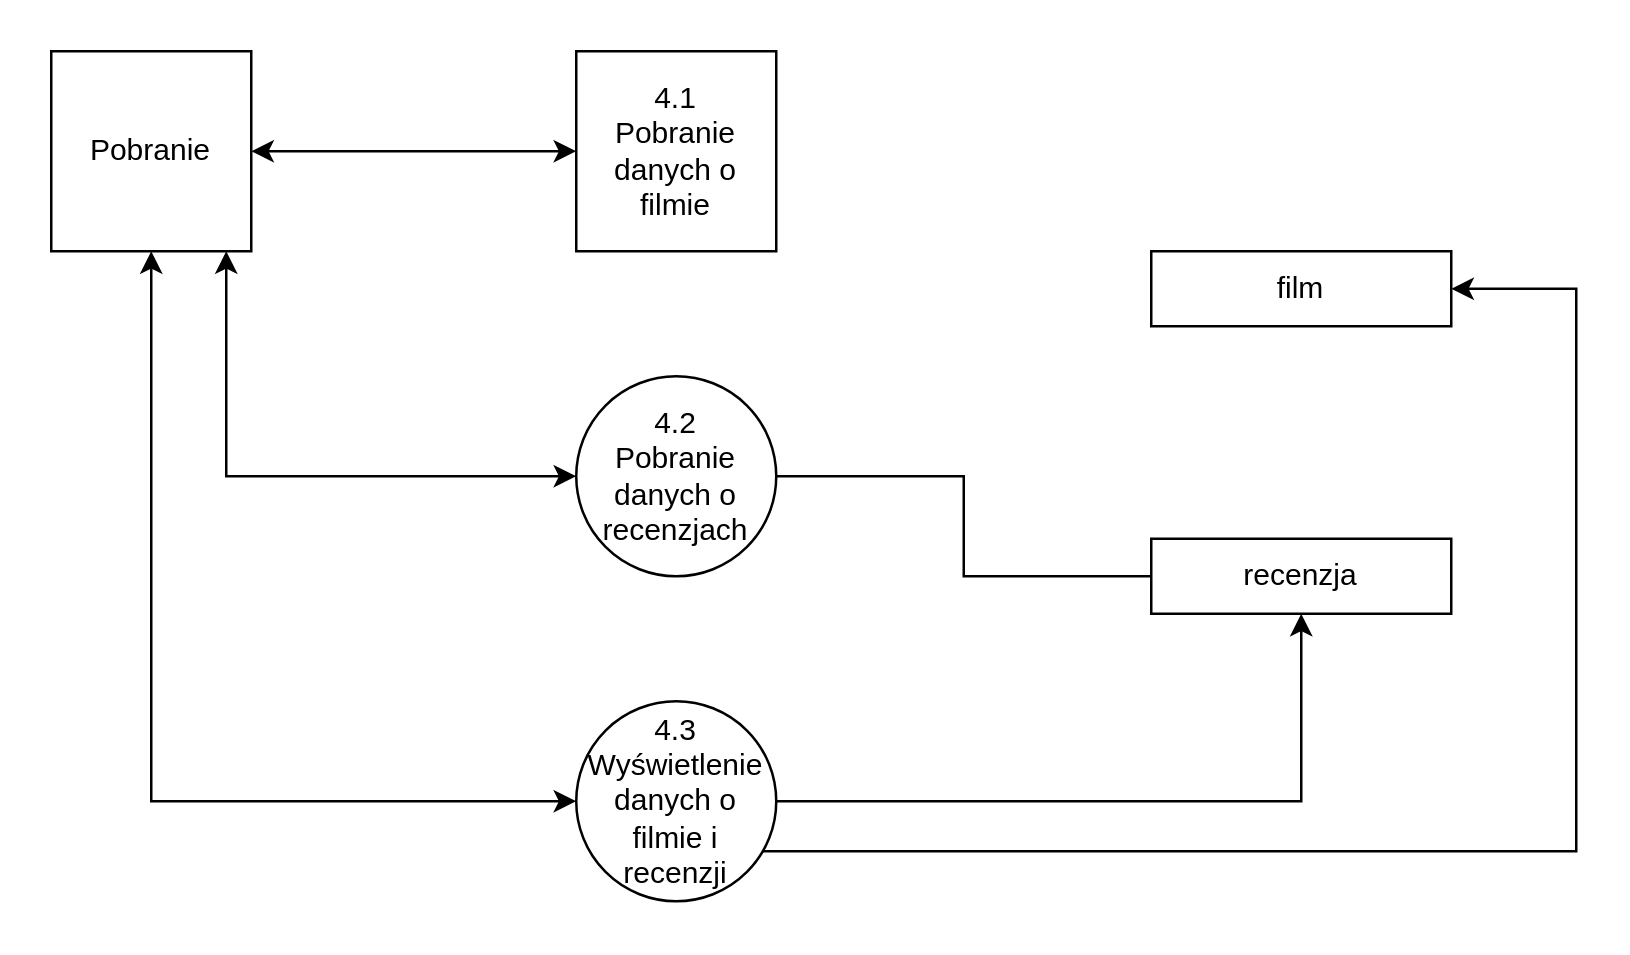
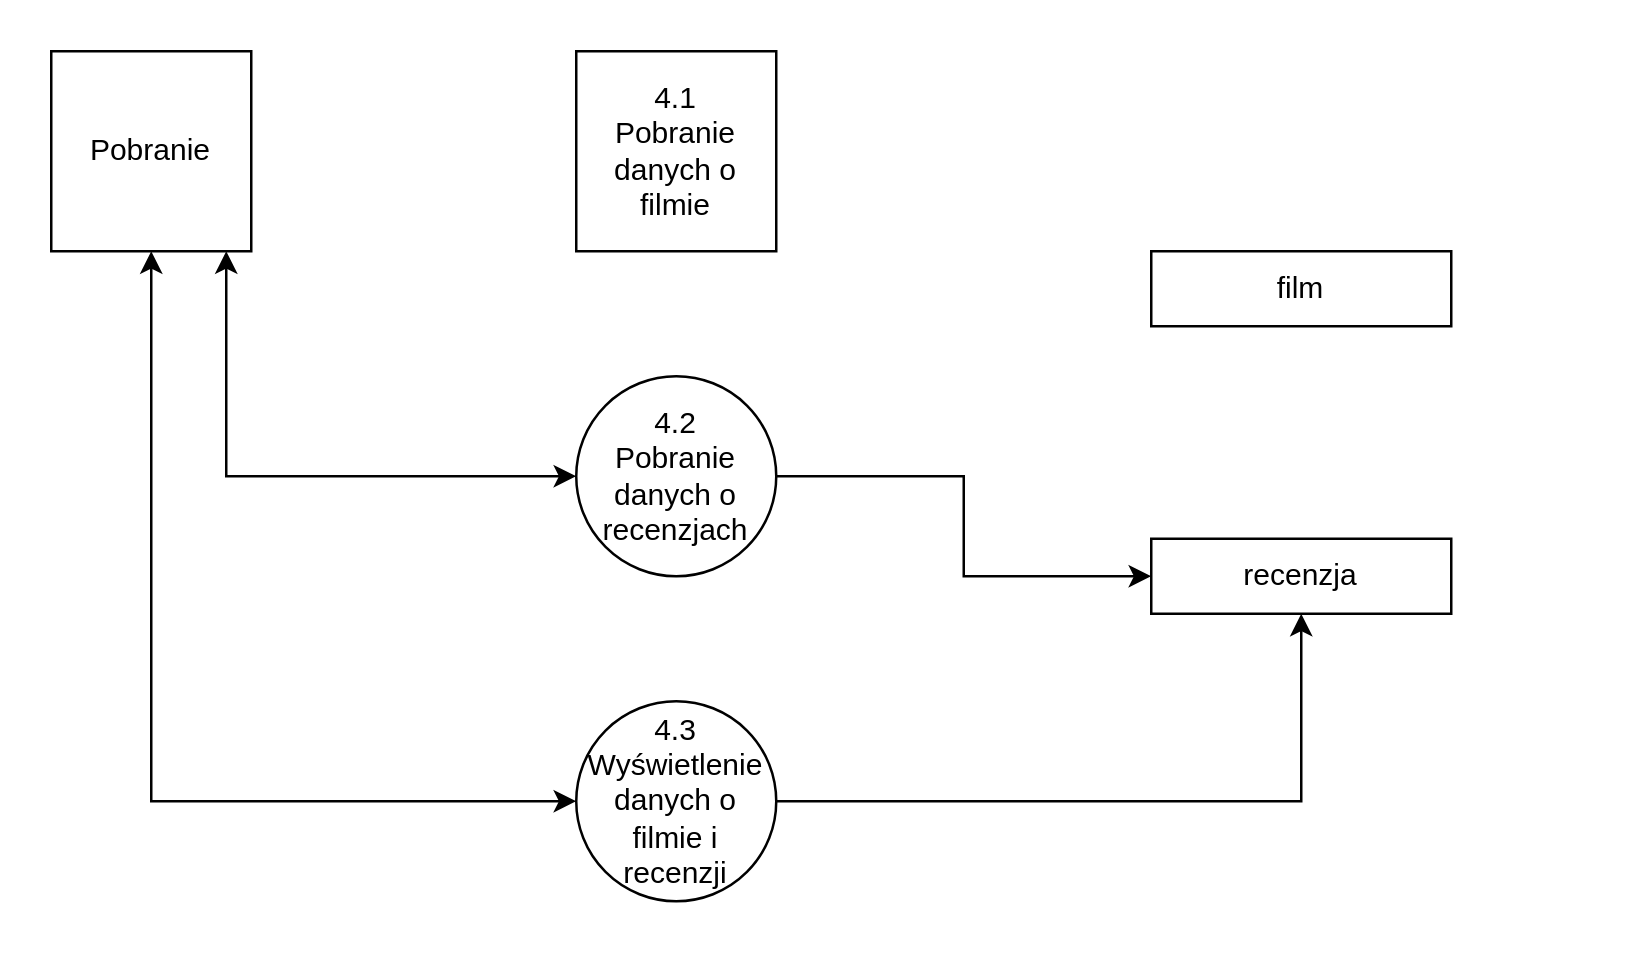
edge "Pobranie" -- "4.1 Pobranie danych o filmie": removed
edge "4.2 Pobranie danych o recenzjach" -- "recenzja": arrowhead none -> classic
edge "4.3 Wyświetlenie danych o filmie i recenzji" -> "film": removed
